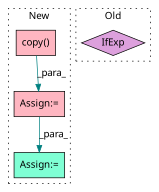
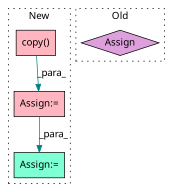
node "IfExp": label "IfExp" -> "Assign"
